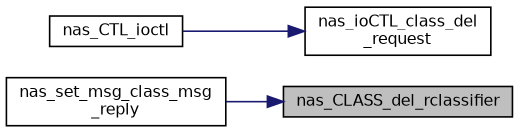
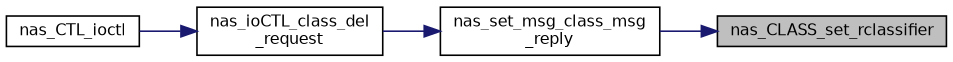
edge "nas_ioCTL_class_del _request" -> "nas_set_msg_class_msg _reply": added
node "nas_CLASS_del_rclassifier": label "nas_CLASS_del_rclassifier" -> "nas_CLASS_set_rclassifier"
